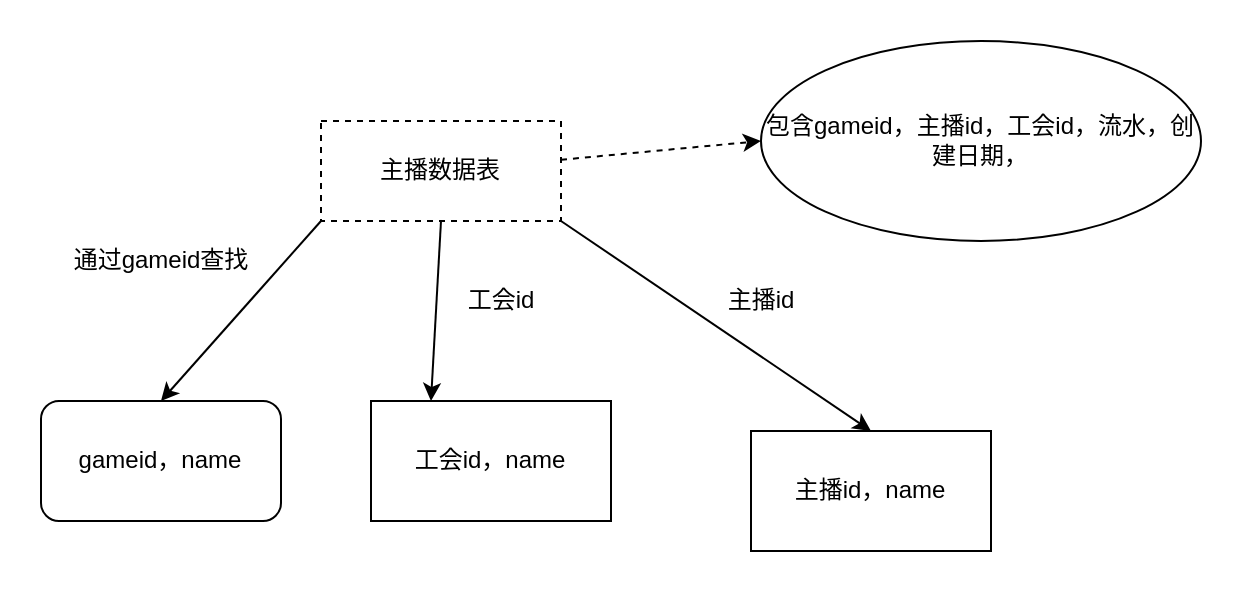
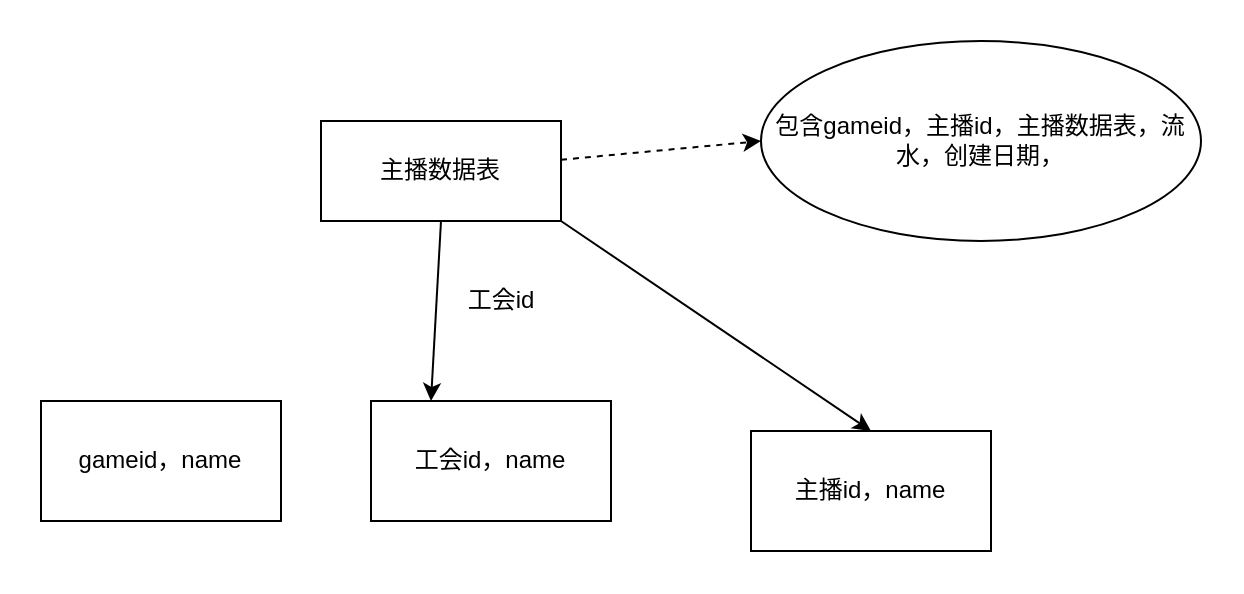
node "包含gameid，主播id，工会id，流水，创建日期，": label "包含gameid，主播id，工会id，流水，创建日期，" -> "包含gameid，主播id，主播数据表，流水，创建日期，"
node "主播数据表": style dashed -> solid
node "通过gameid查找": removed
node "主播id": removed
edge "主播数据表" -> "gameid，name": removed
node "gameid，name": shape rounded rectangle -> rectangle
